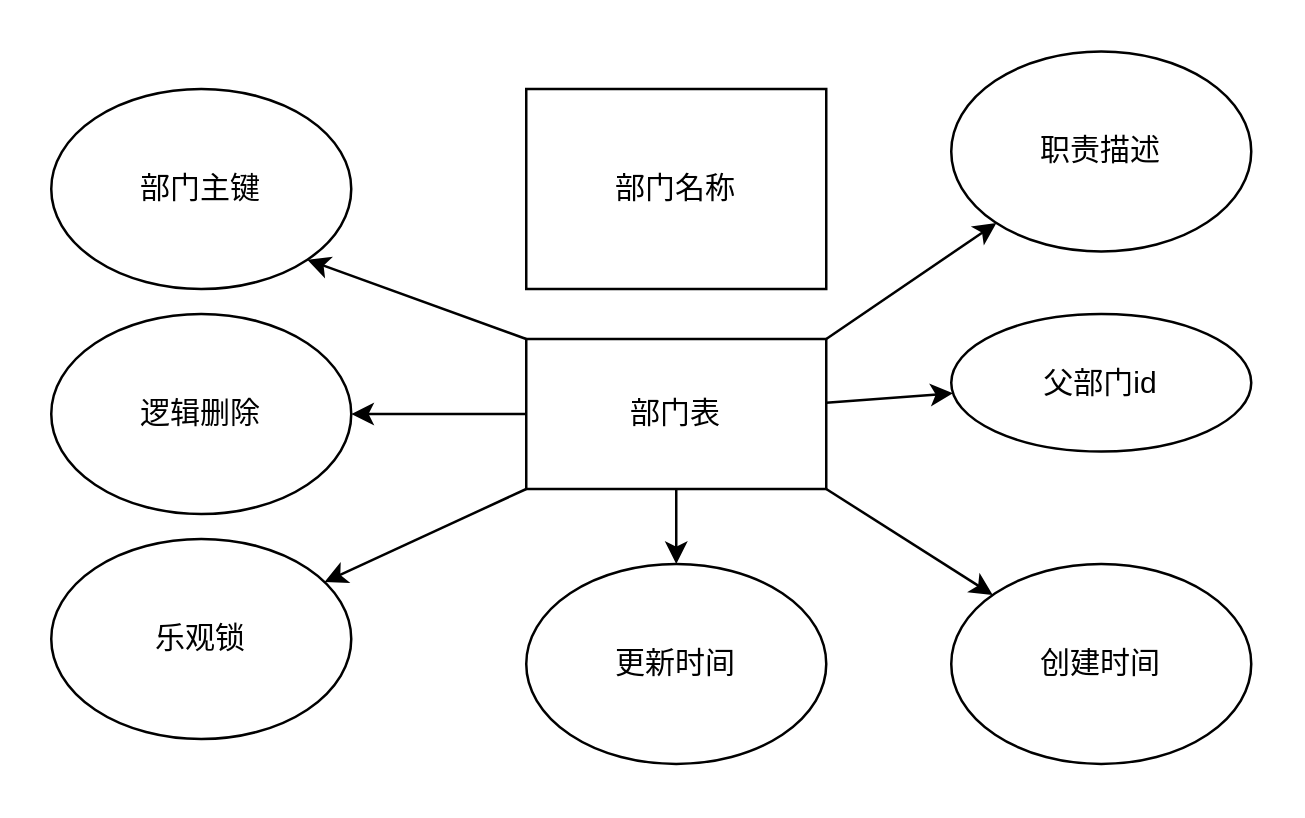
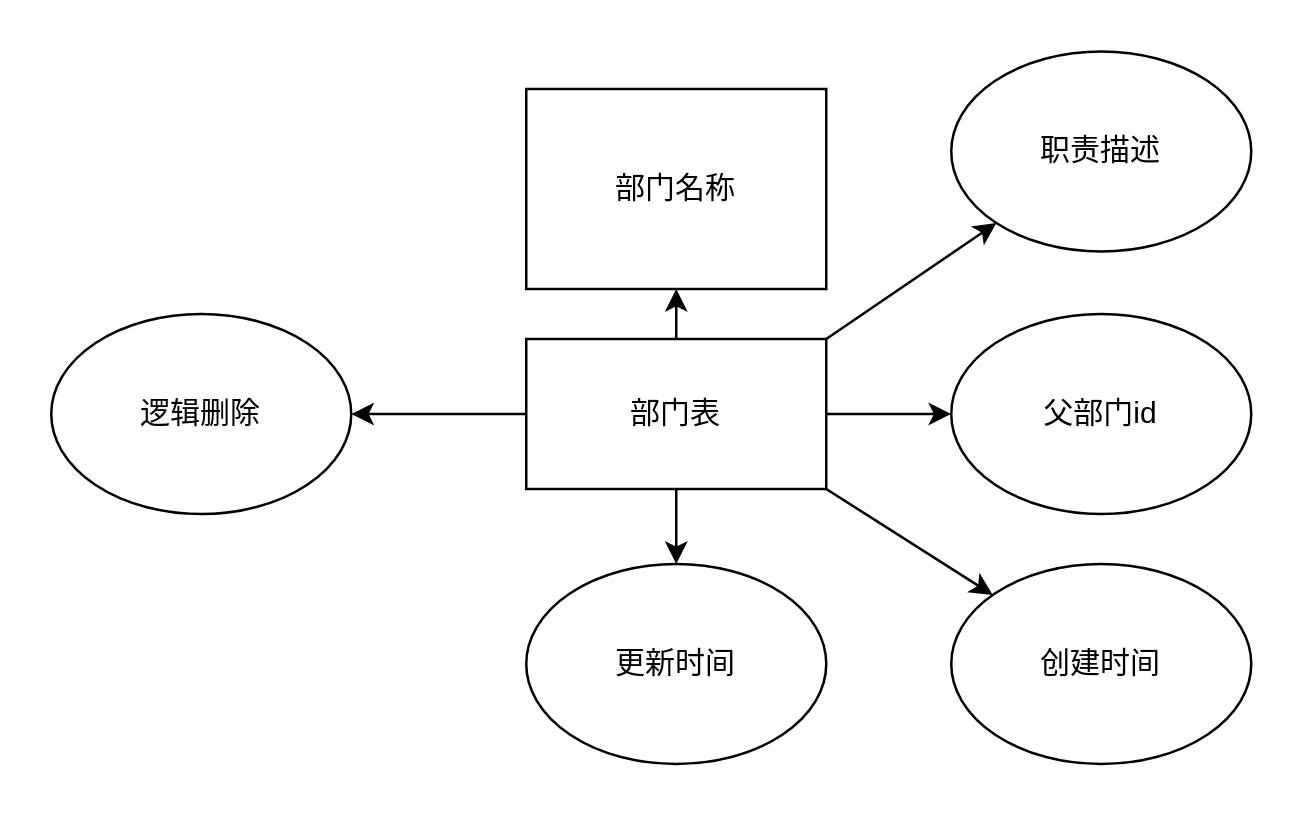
node "部门主键": removed
edge "部门表" -> "部门主键": removed
edge "部门表" -> "部门名称": added
node "父部门id": size 300x138 -> 300x200
edge "部门表" -> "乐观锁": removed
node "乐观锁": removed
